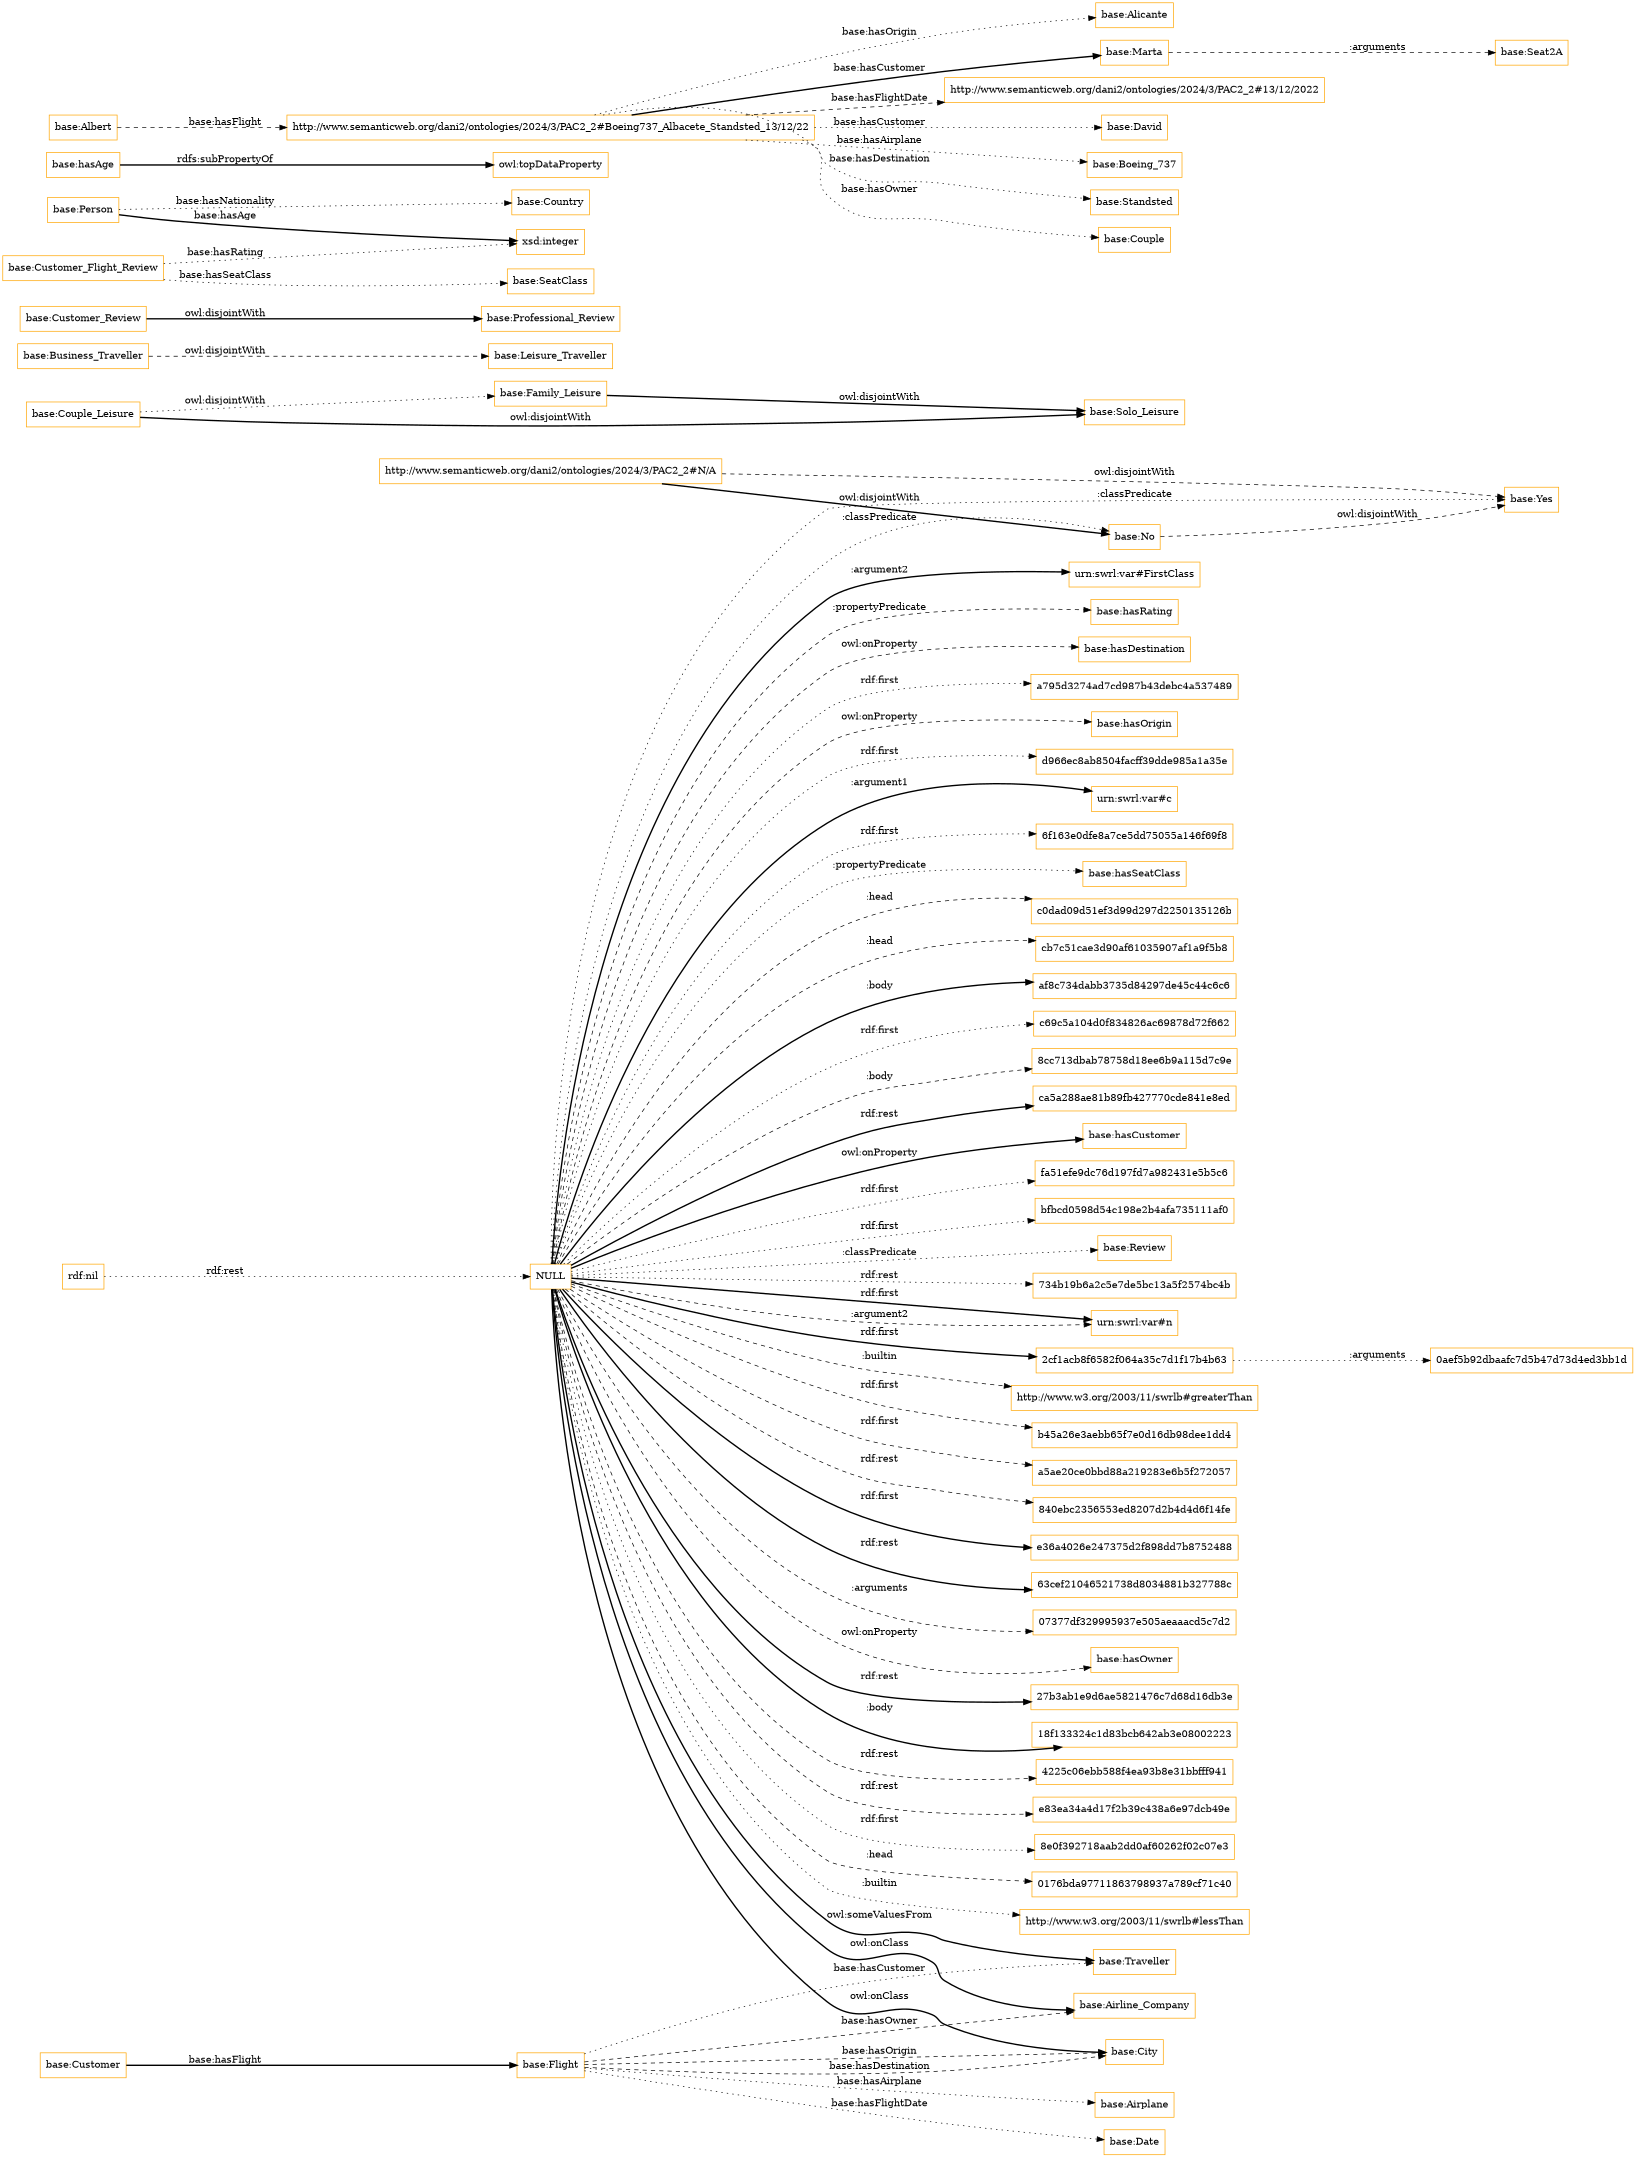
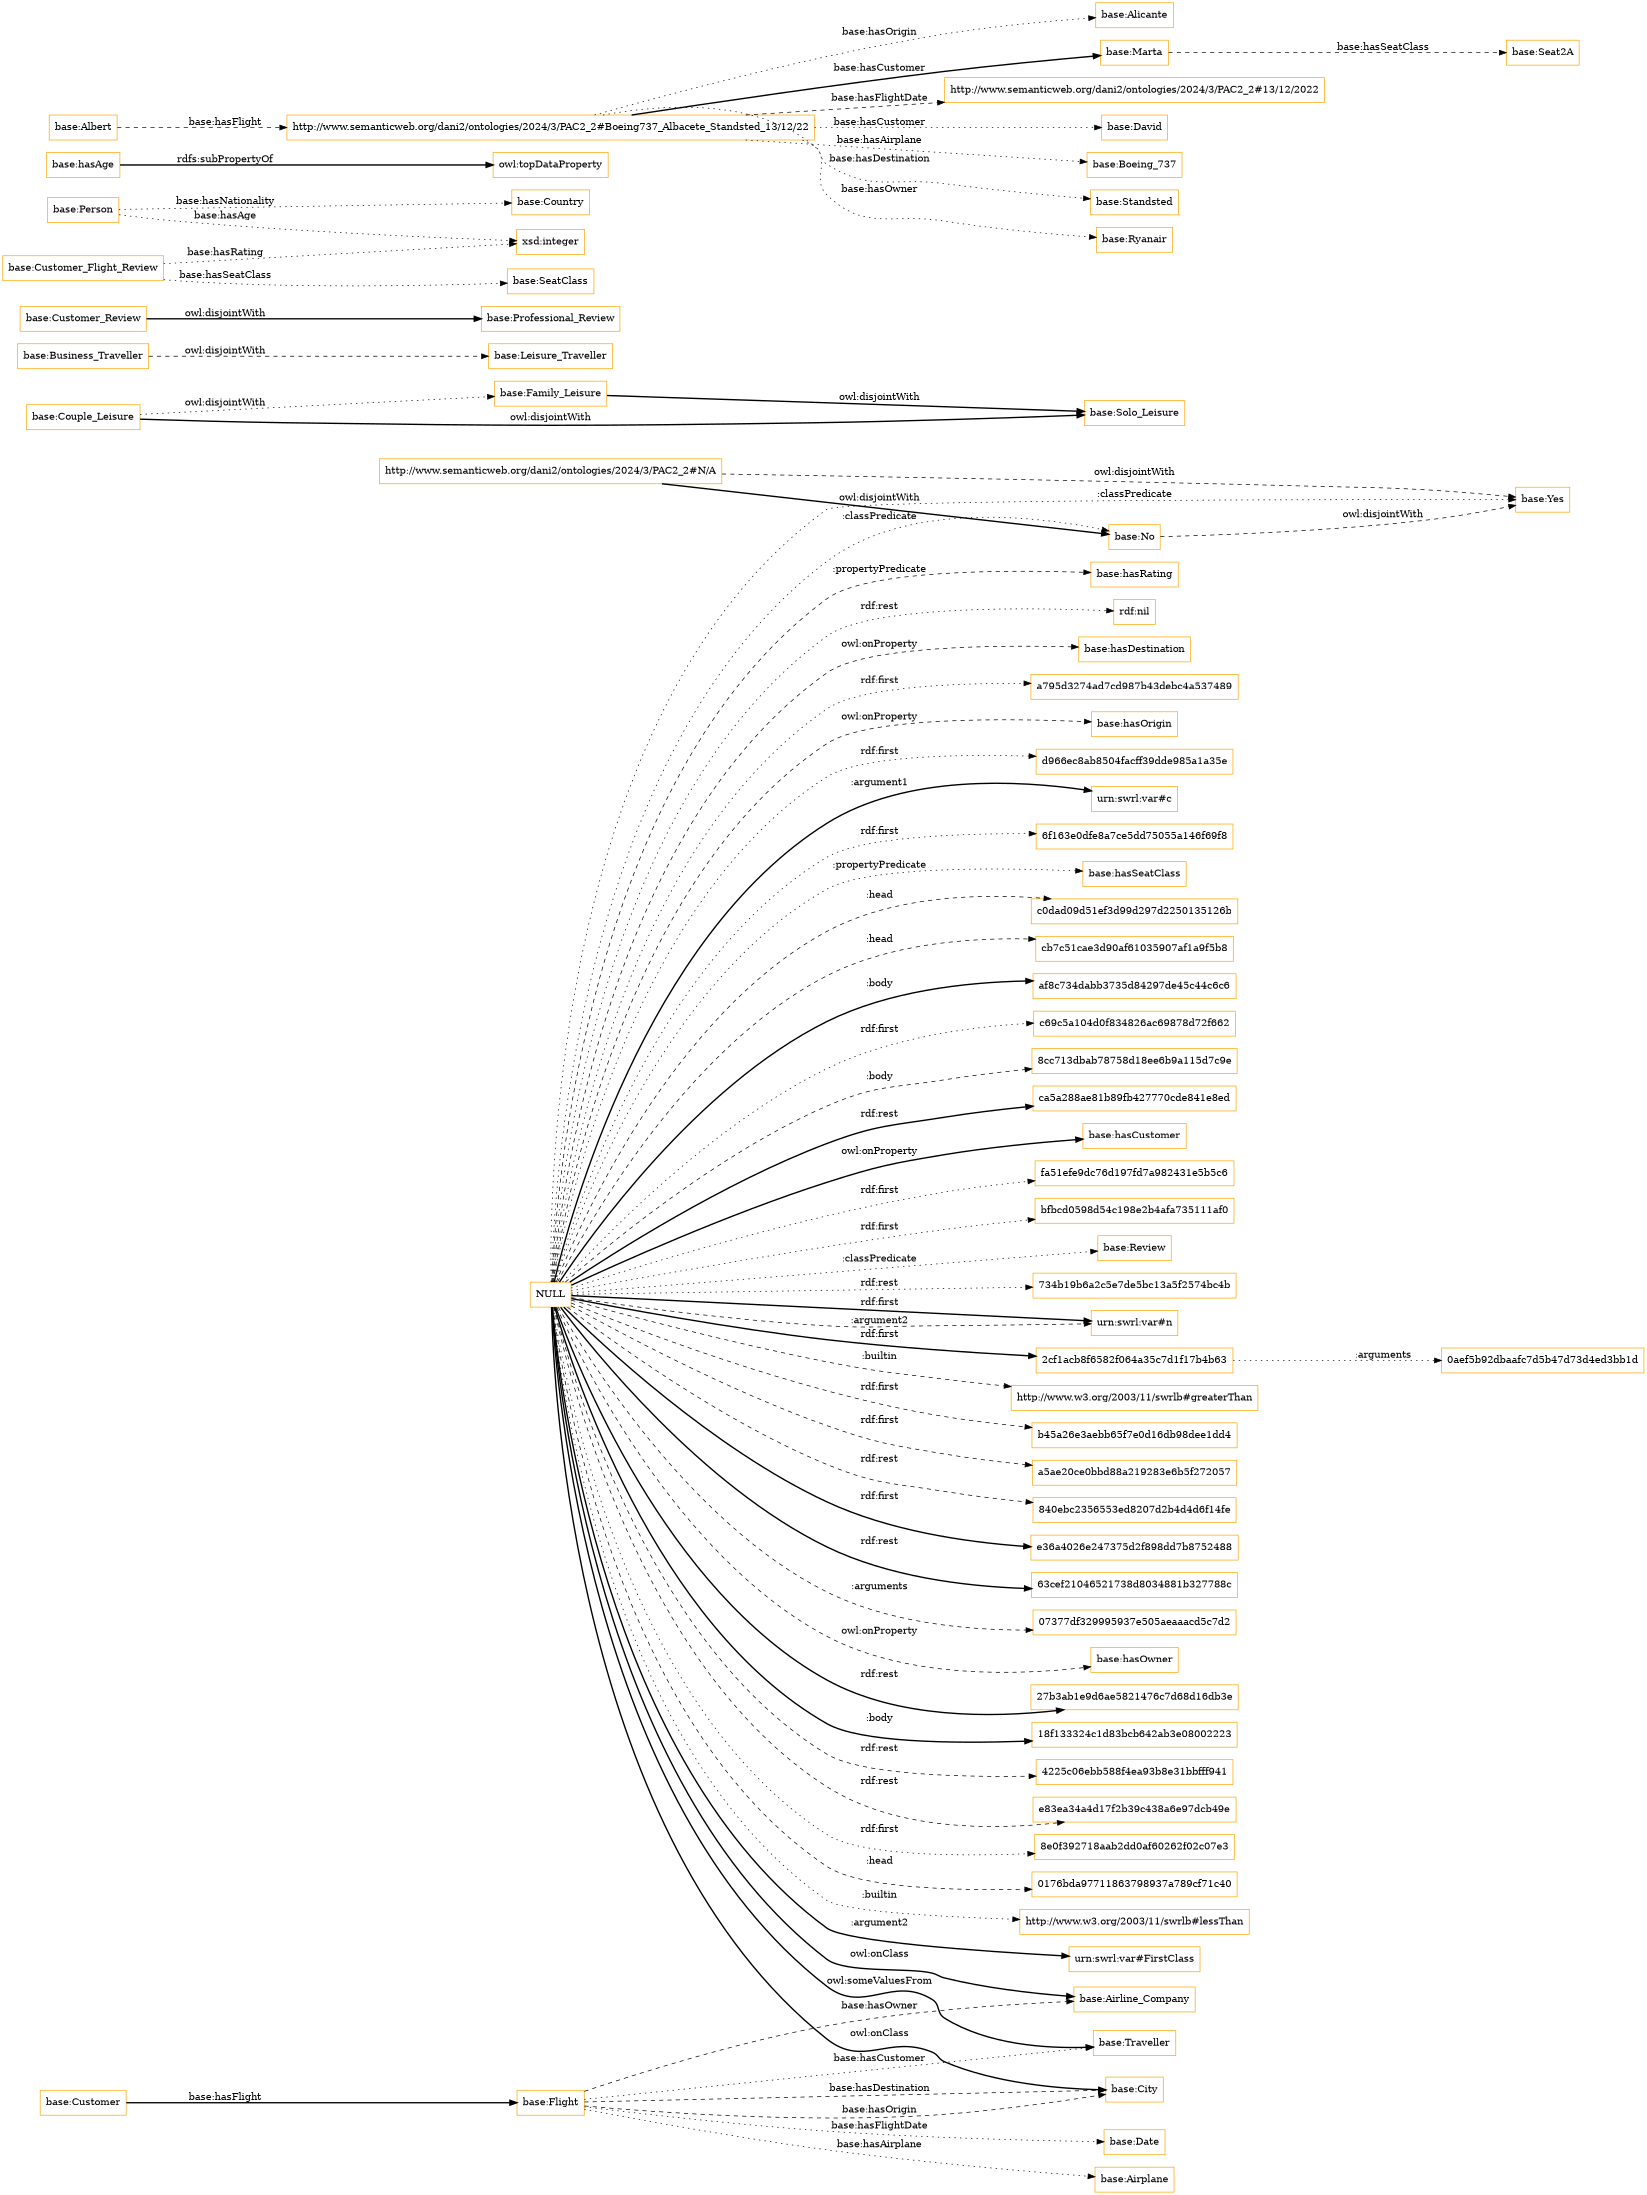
edge "base:Marta" -> "base:Seat2A": label ":arguments" -> "base:hasSeatClass"
edge "base:Person" -> "xsd:integer": style bold -> dotted
node "base:Couple": label "base:Couple" -> "base:Ryanair"
edge "rdf:nil" -> "NULL": reversed
